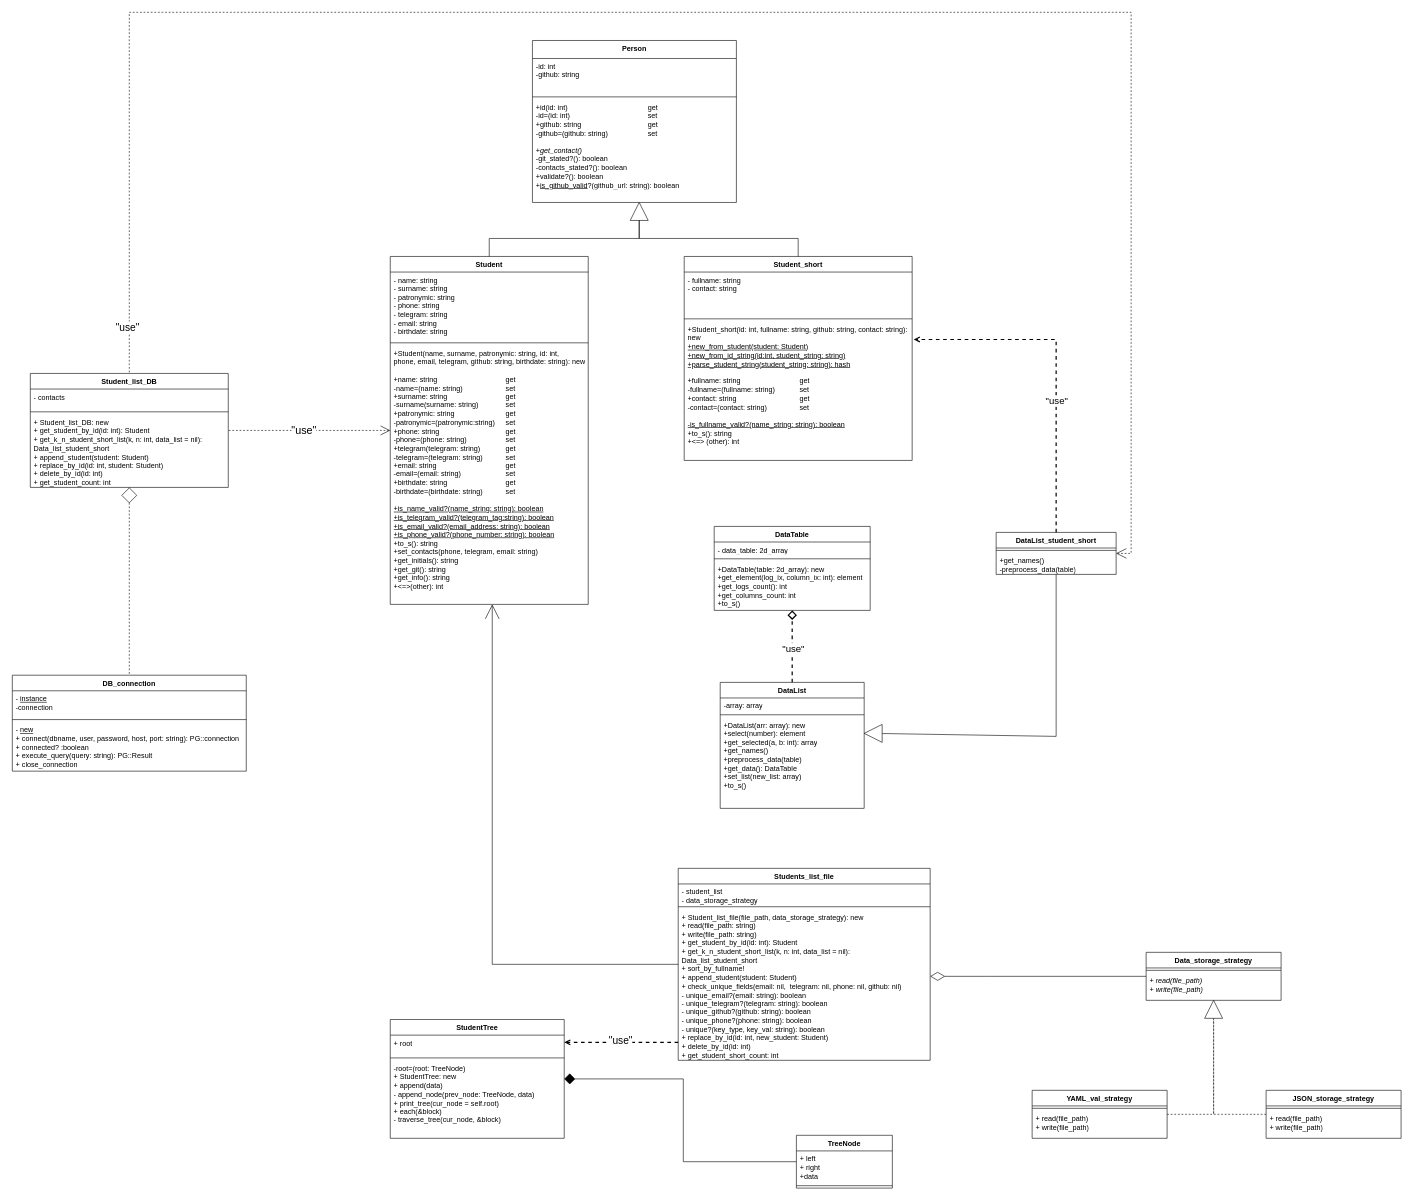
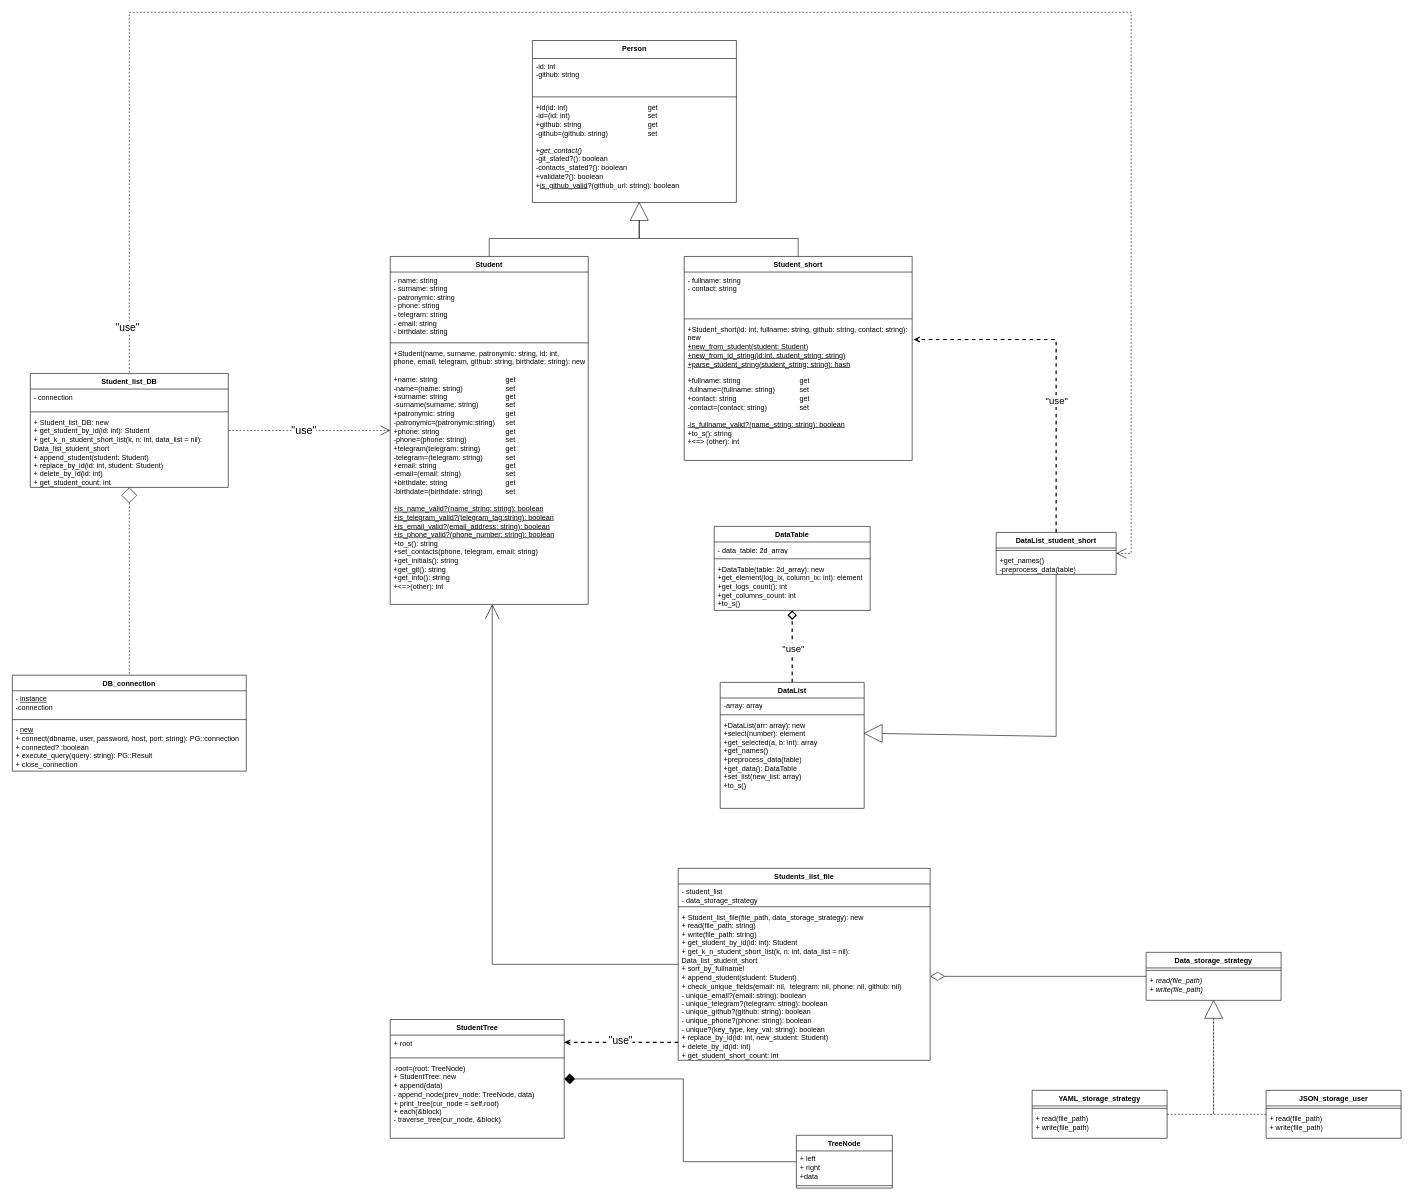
node "- contacts": label "- contacts" -> "- connection"
node "YAML_val_strategy": label "YAML_val_strategy" -> "YAML_storage_strategy"
node "JSON_storage_strategy": label "JSON_storage_strategy" -> "JSON_storage_user"
